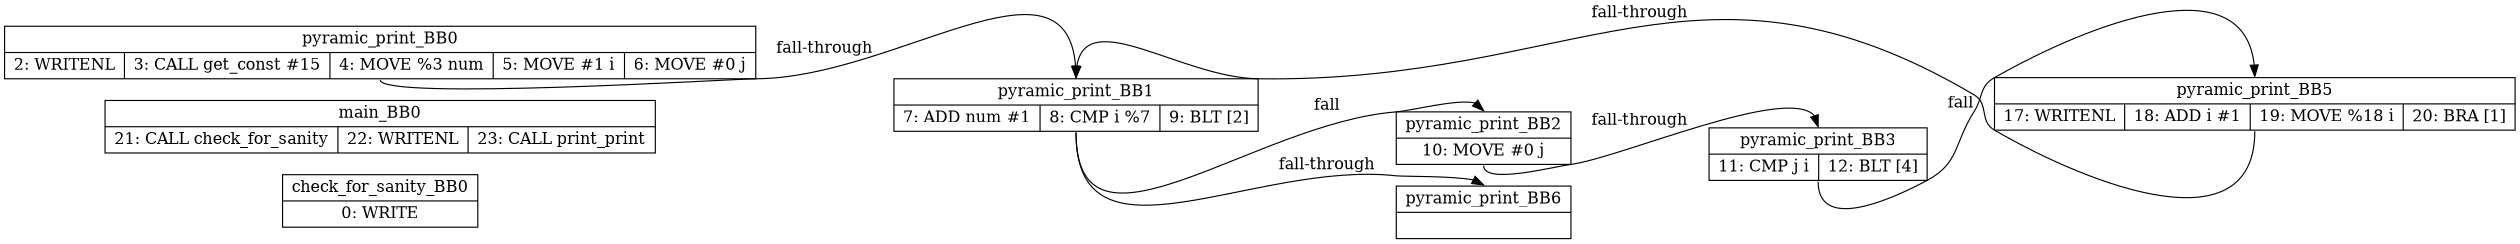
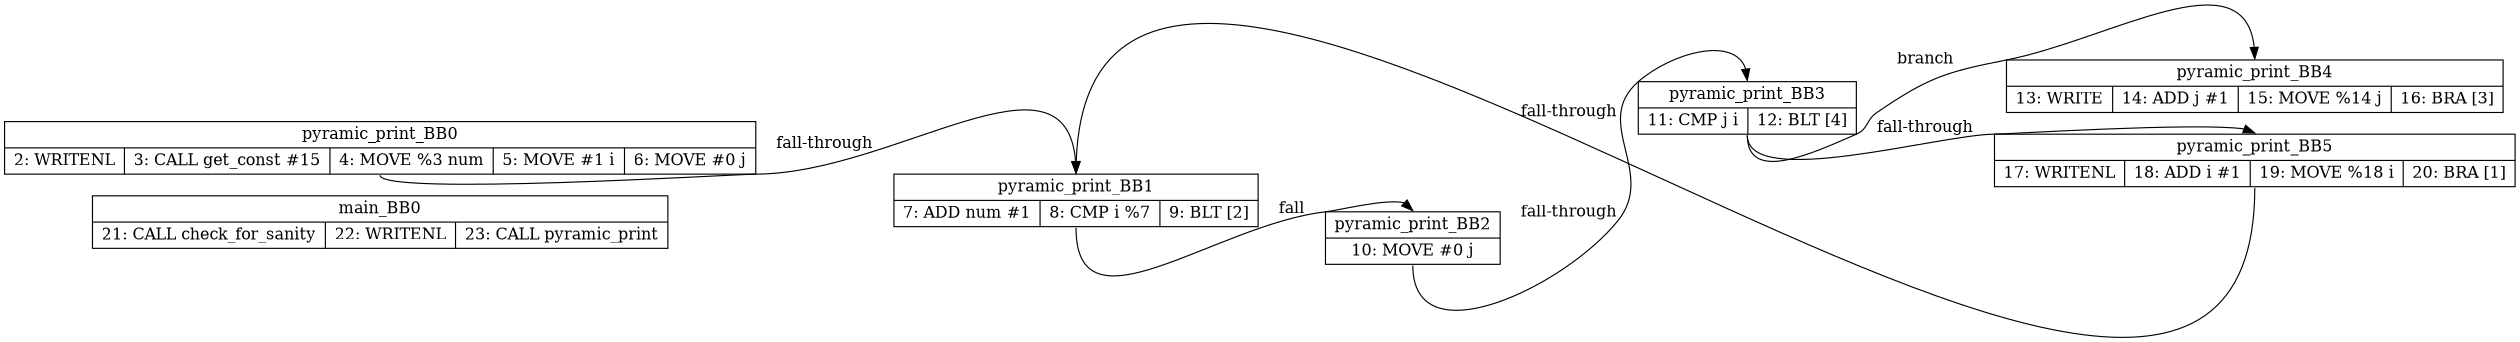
node "pyramic_print_BB4": added
edge "pyramic_print_BB3" -> "pyramic_print_BB5": label "fall" -> "fall-through"
node "main_BB0": text "23: CALL print_print" -> "23: CALL pyramic_print"
node "check_for_sanity_BB0": removed
node "pyramic_print_BB6": removed
